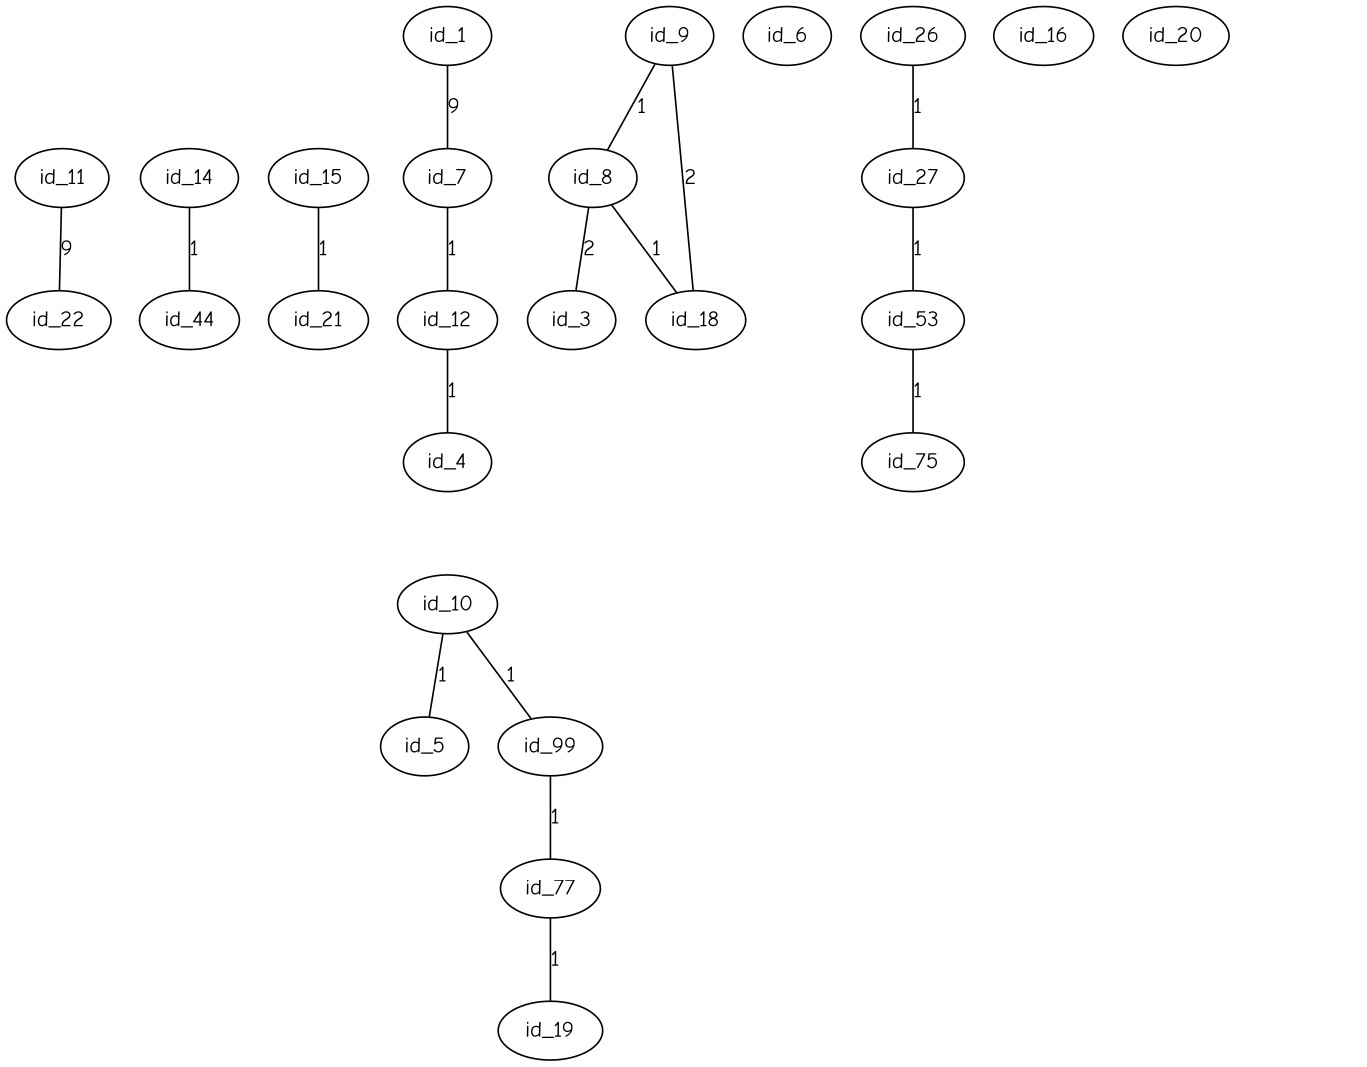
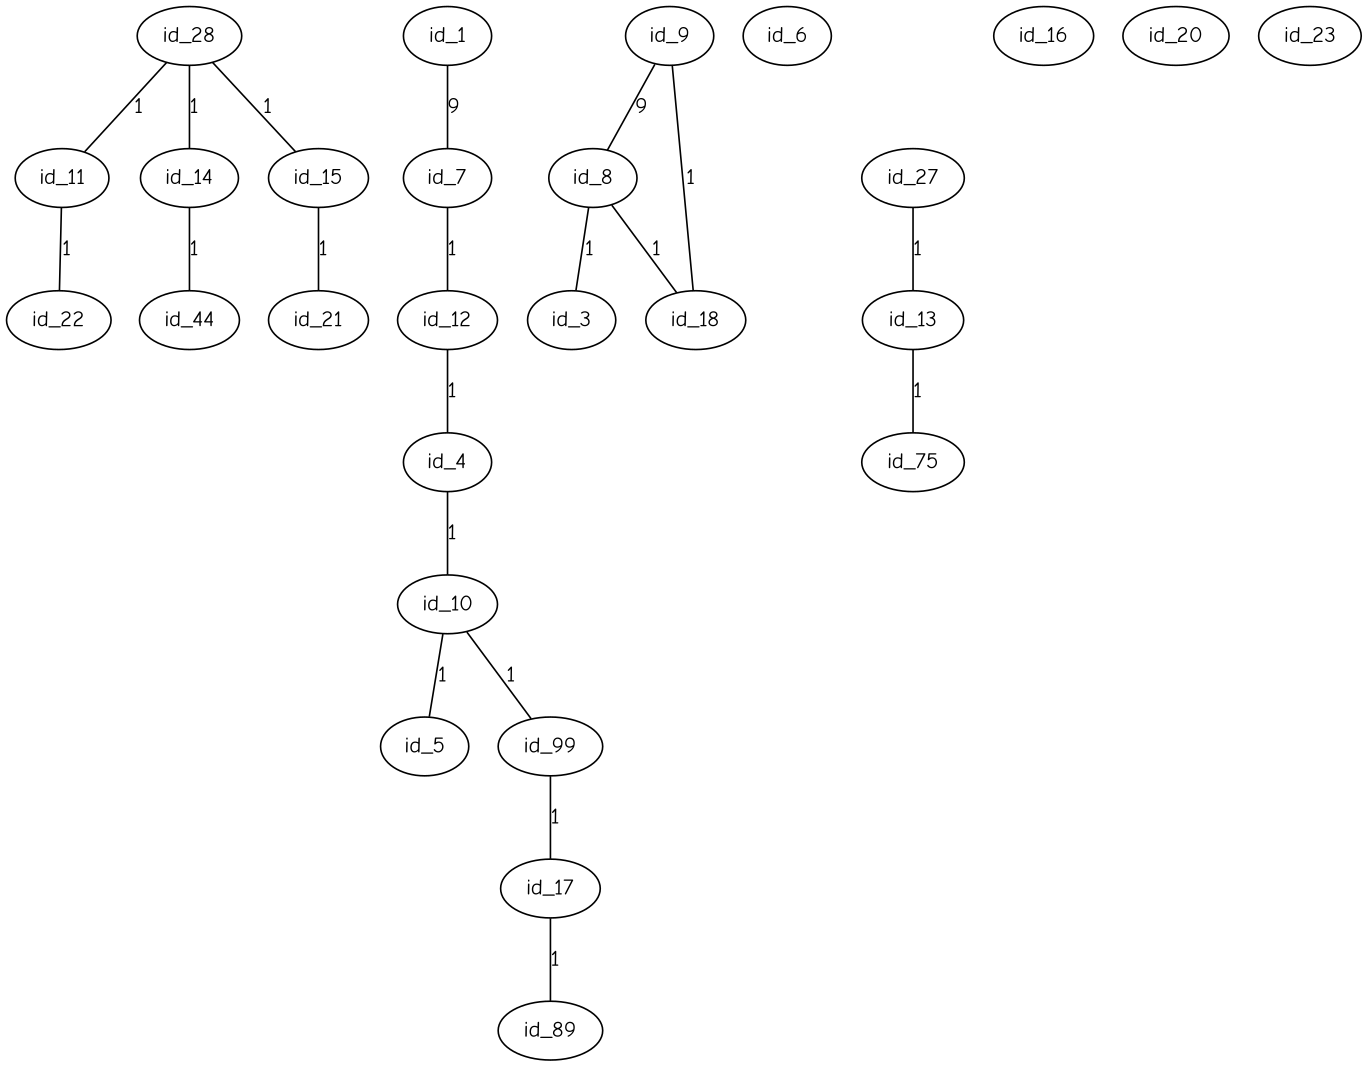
node "id_28": added
node "id_26": removed
node "id_23": added
edge "id_9" -- "id_8": label "1" -> "9"
edge "id_9" -- "id_18": label "2" -> "1"
edge "id_11" -- "id_22": label "9" -> "1"
edge "id_8" -- "id_3": label "2" -> "1"
node "id_53": label "id_53" -> "id_13"
edge "id_4" -- "id_10": added, label "1"
node "id_77": label "id_77" -> "id_17"
node "id_19": label "id_19" -> "id_89"
